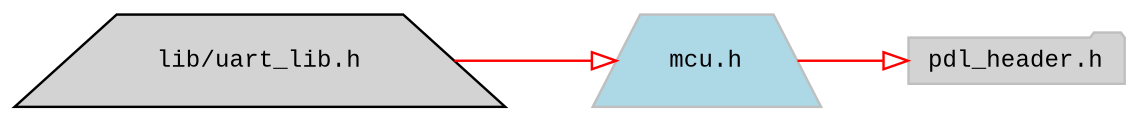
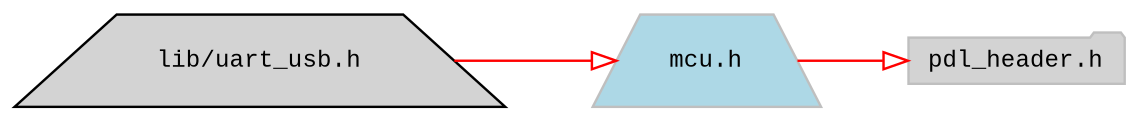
node "lib/uart_lib.h": label "lib/uart_lib.h" -> "lib/uart_usb.h"
